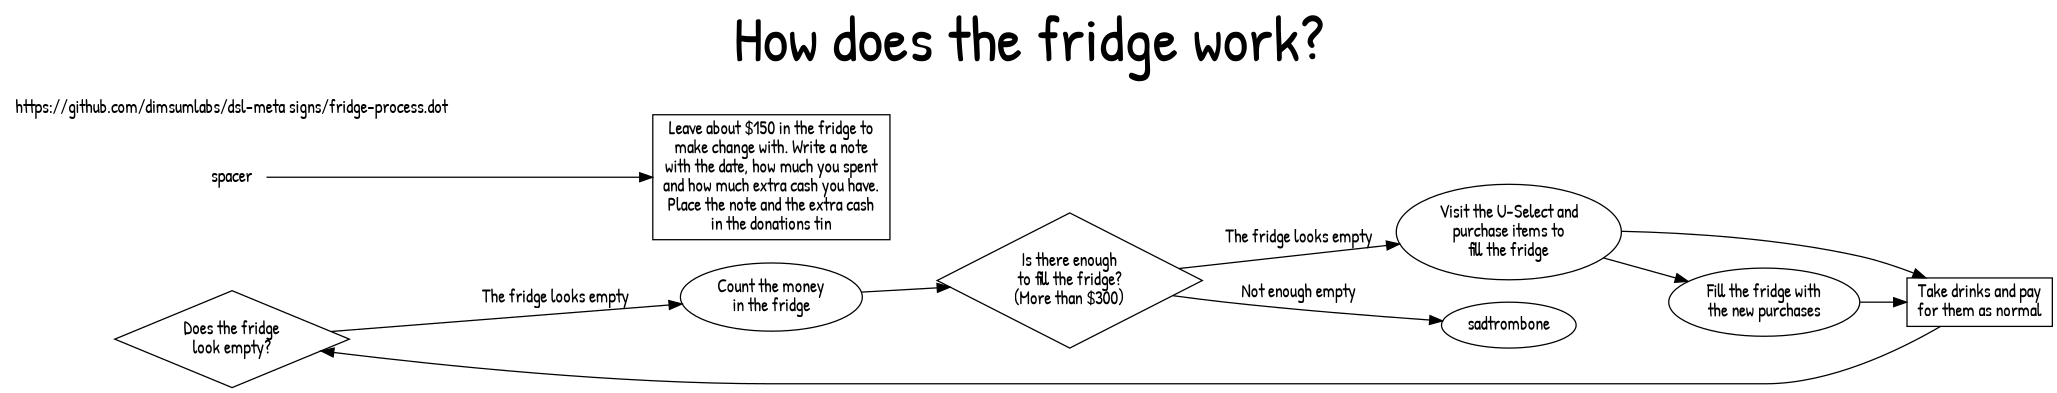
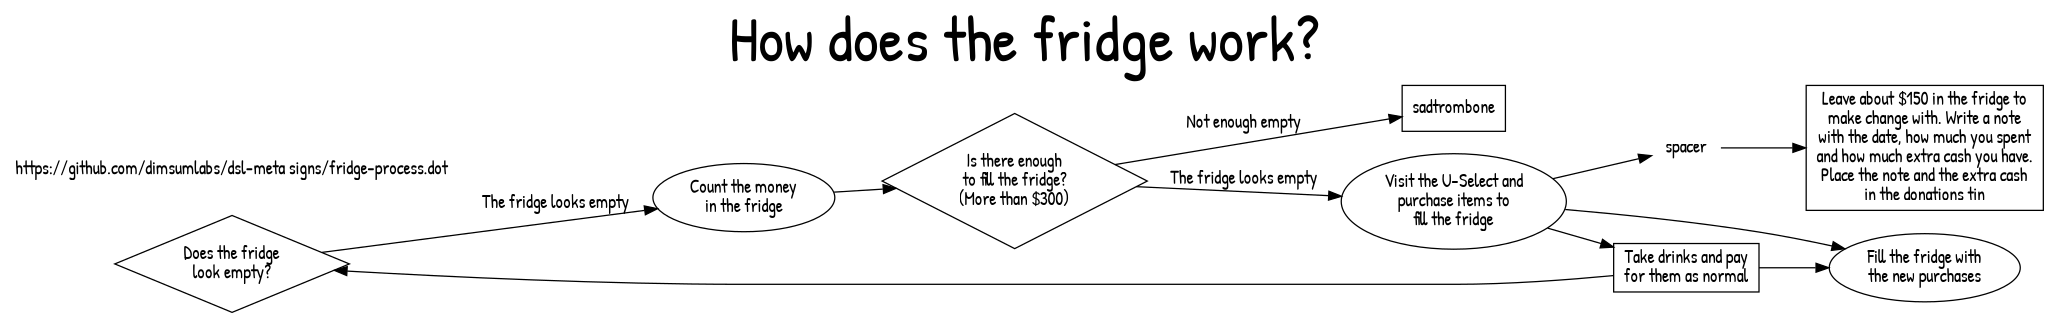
edge "Visit the U-Select and purchase items to fill the fridge" -> "spacer": added
edge "Fill the fridge with the new purchases" -> "Take drinks and pay for them as normal": reversed
node "sadtrombone": shape ellipse -> box
